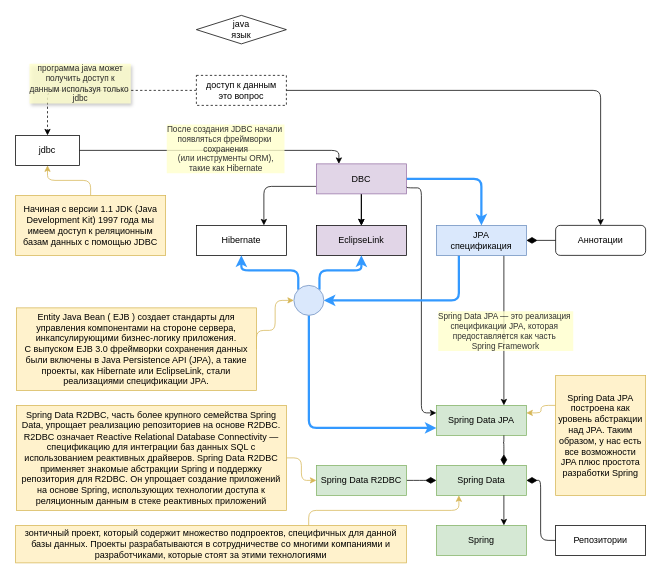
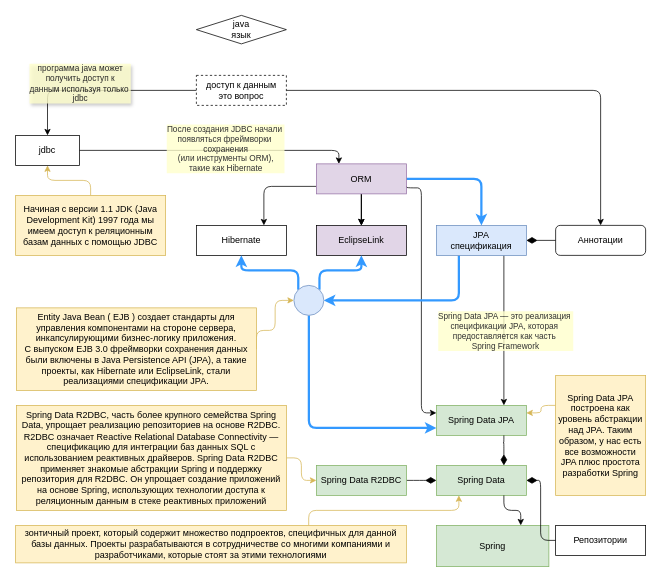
edge "доступ к данным это вопрос" -> "jdbc": style dashed -> solid
node "DBC": label "DBC" -> "ORM"
node "Spring": size 90x30 -> 113x41
